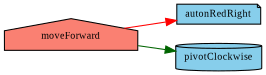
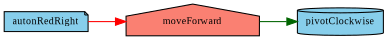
edge "moveForward" -> "autonRedRight": reversed
